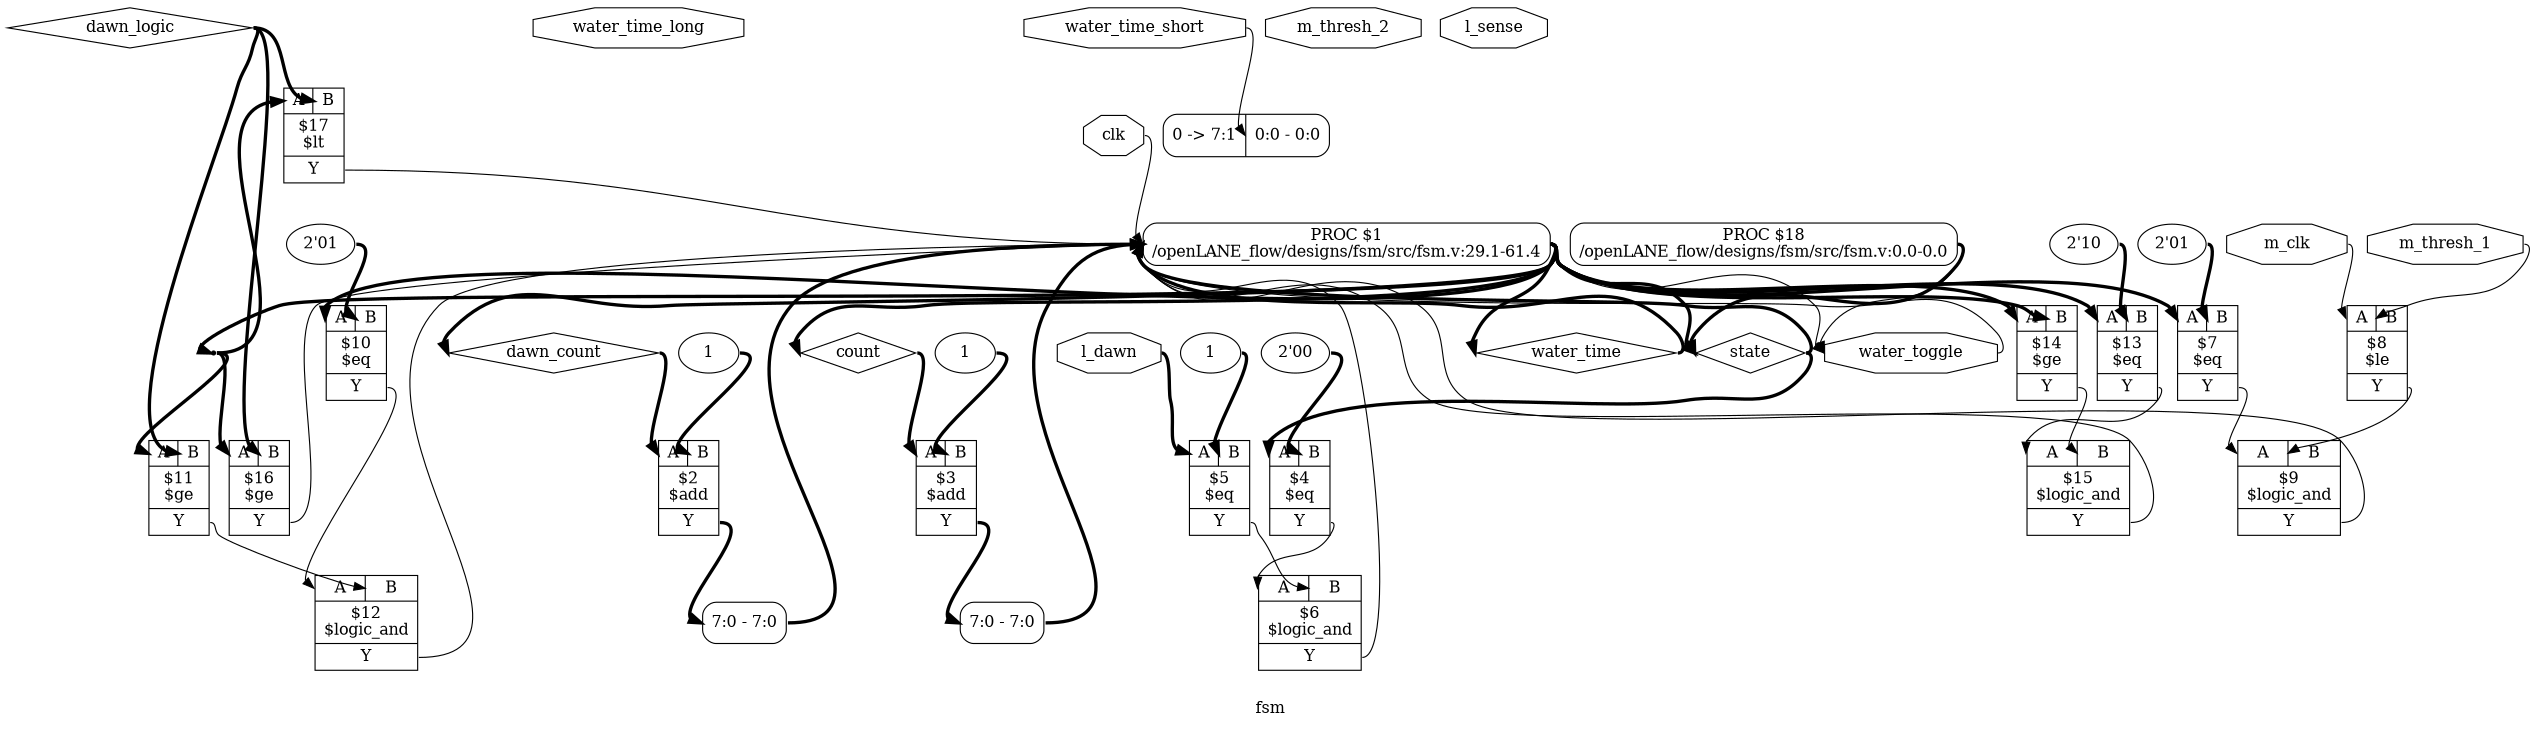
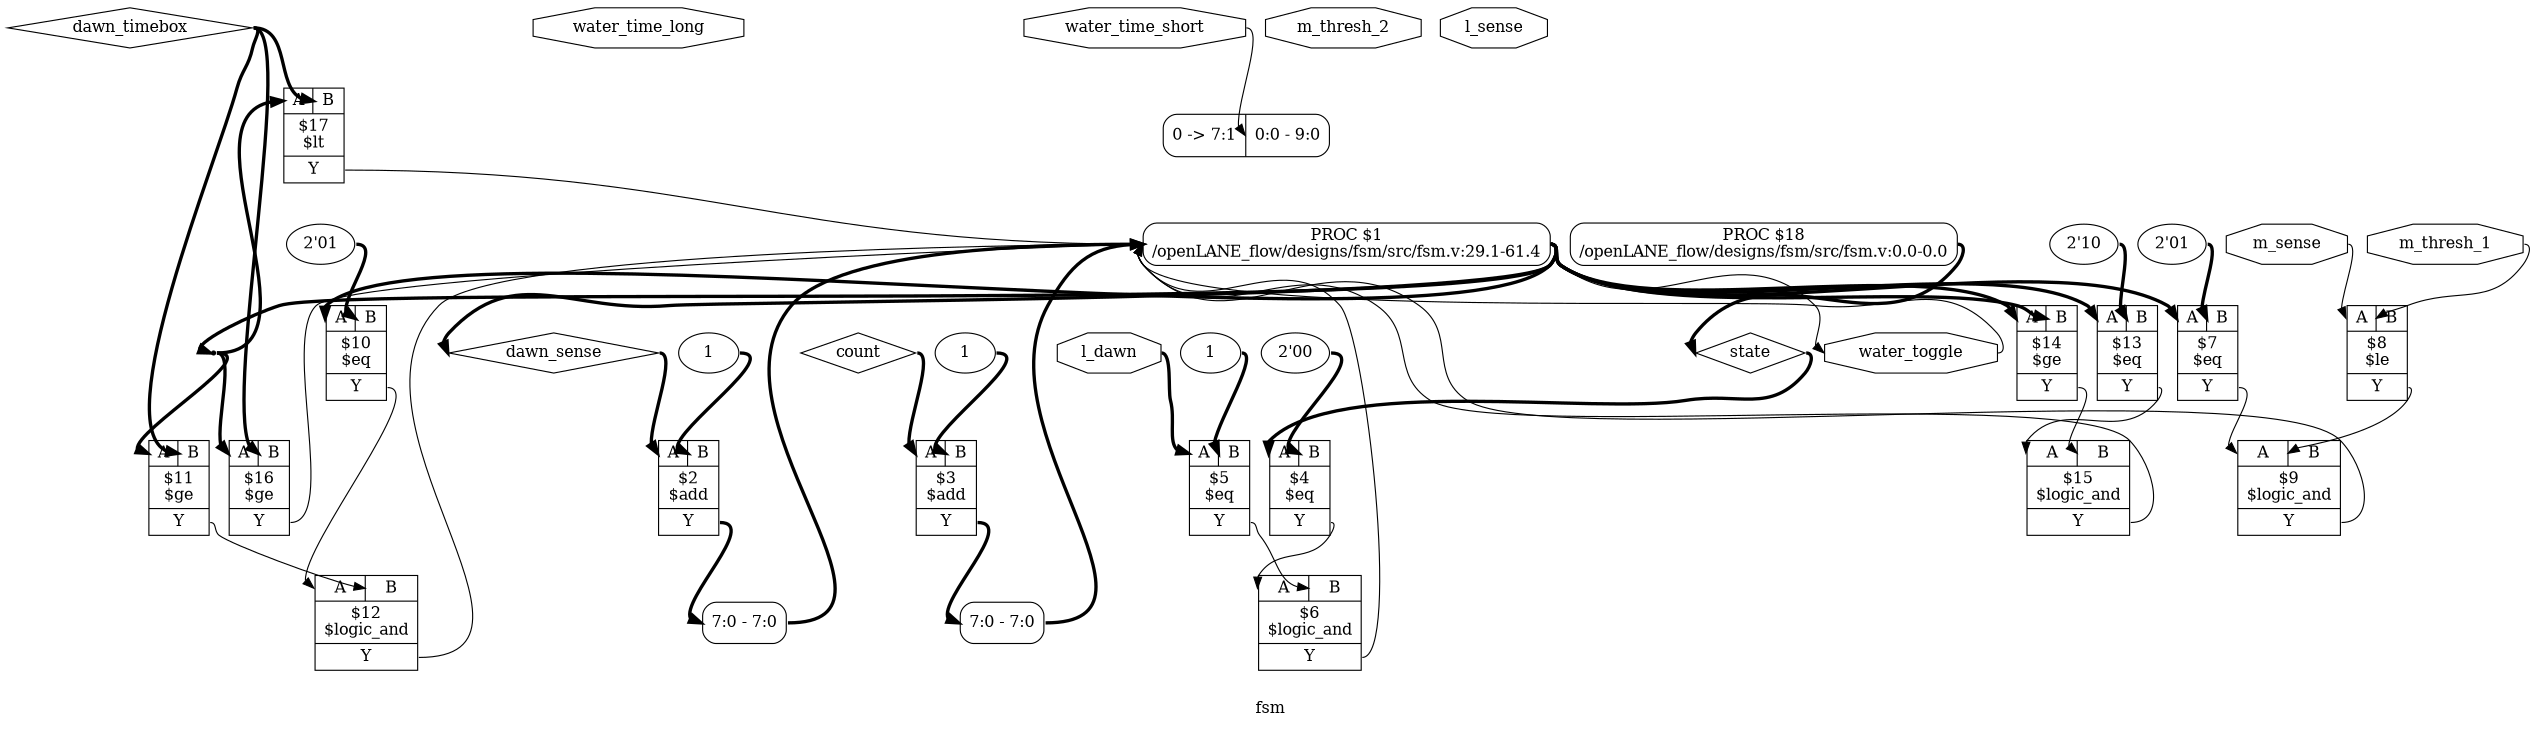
node "dawn_logic": label "dawn_logic" -> "dawn_timebox"
node "0 -> 7:1": text "0:0 - 0:0" -> "0:0 - 9:0"
node "clk": removed
node "m_clk": label "m_clk" -> "m_sense"
edge "PROC $1 /openLANE_flow/designs/fsm/src/fsm.v:29.1-61.4" -> "state": removed
edge "PROC $18 /openLANE_flow/designs/fsm/src/fsm.v:0.0-0.0" -> "water_toggle": removed
edge "state" -> "PROC $1 /openLANE_flow/designs/fsm/src/fsm.v:29.1-61.4": removed
edge "PROC $1 /openLANE_flow/designs/fsm/src/fsm.v:29.1-61.4" -> "count": removed
node "dawn_count": label "dawn_count" -> "dawn_sense"
node "water_time": removed
